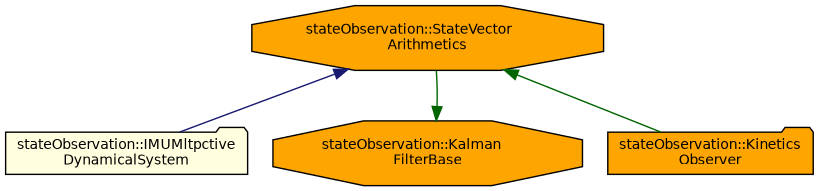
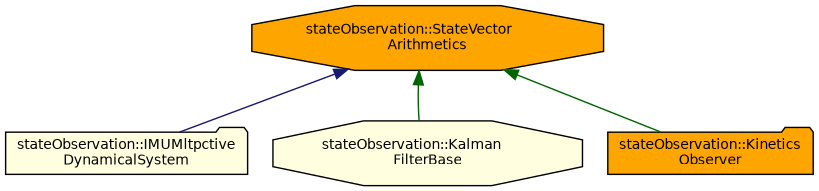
edge "stateObservation::StateVector Arithmetics" -> "stateObservation::Kalman FilterBase": reversed
node "stateObservation::Kalman FilterBase": fillcolor orange -> lightyellow
